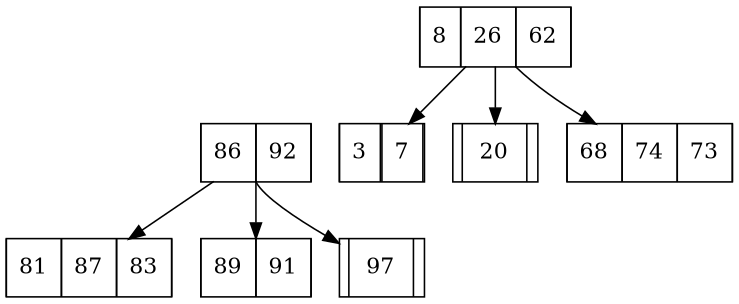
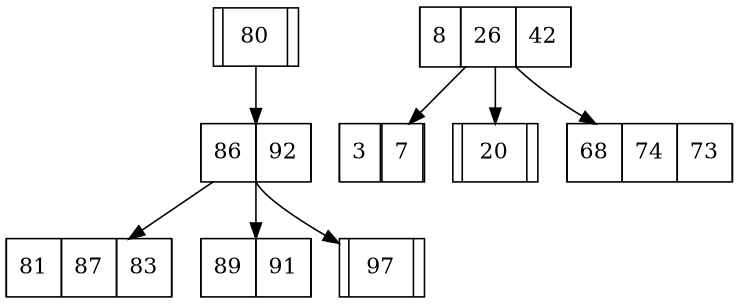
node "8": text "62" -> "42"
node "80": added
